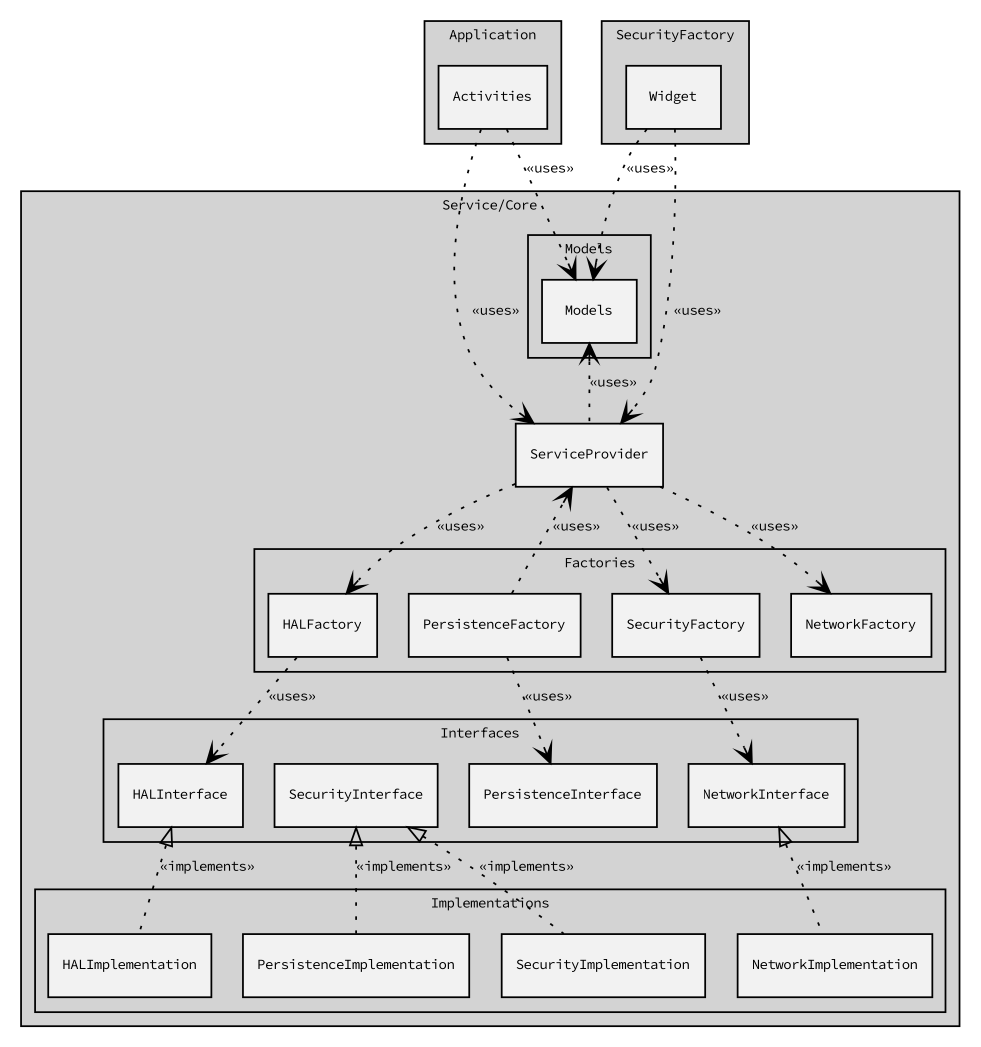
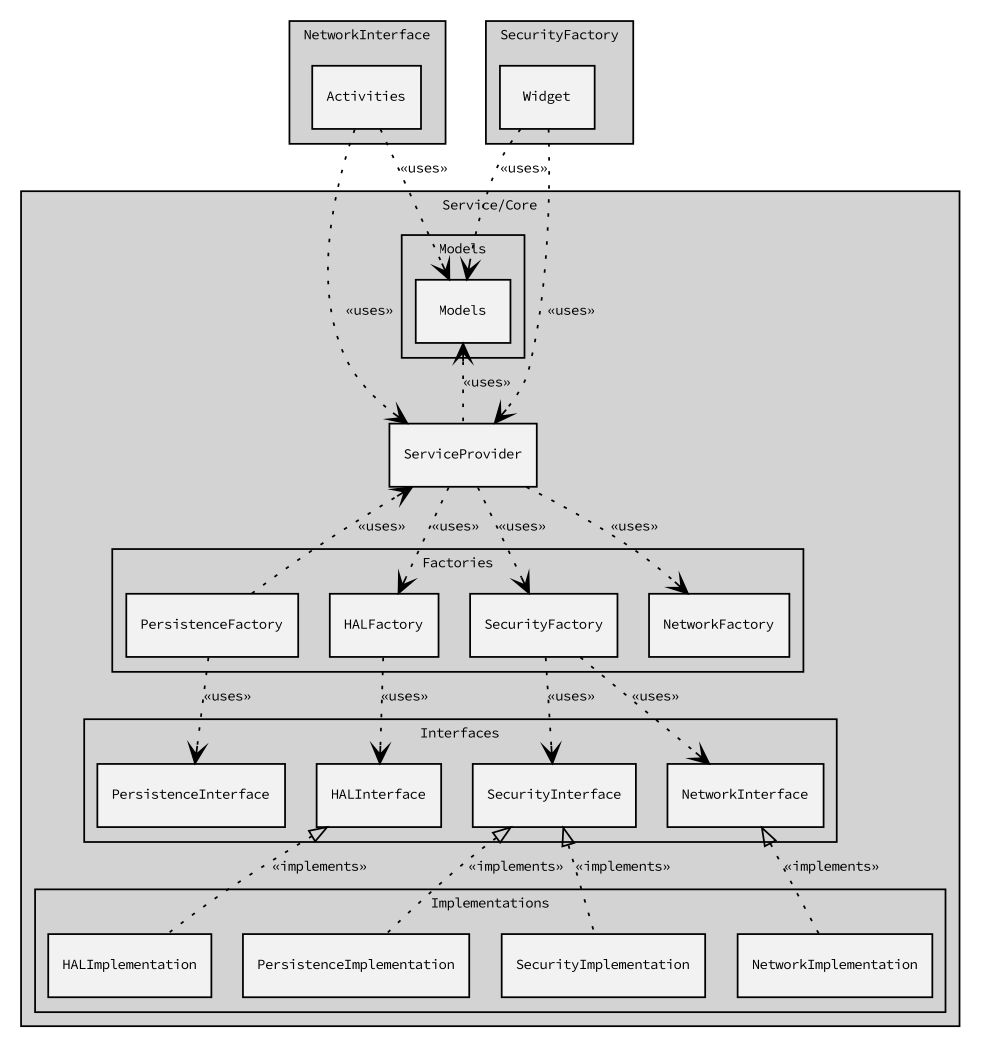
cluster "Application": label "Application" -> "NetworkInterface"
edge "SecurityFactory" -> "SecurityInterface": added, label "«uses»"
